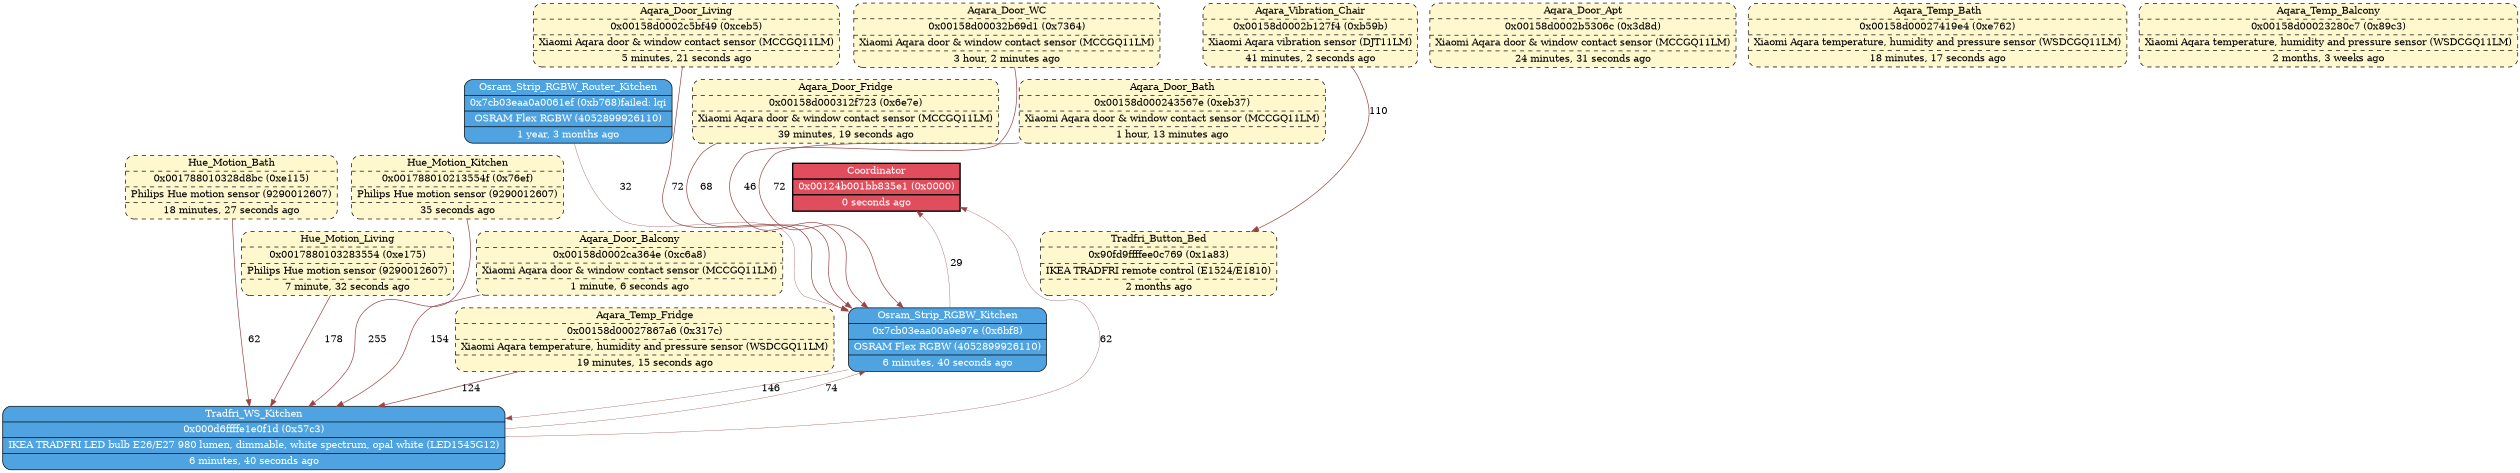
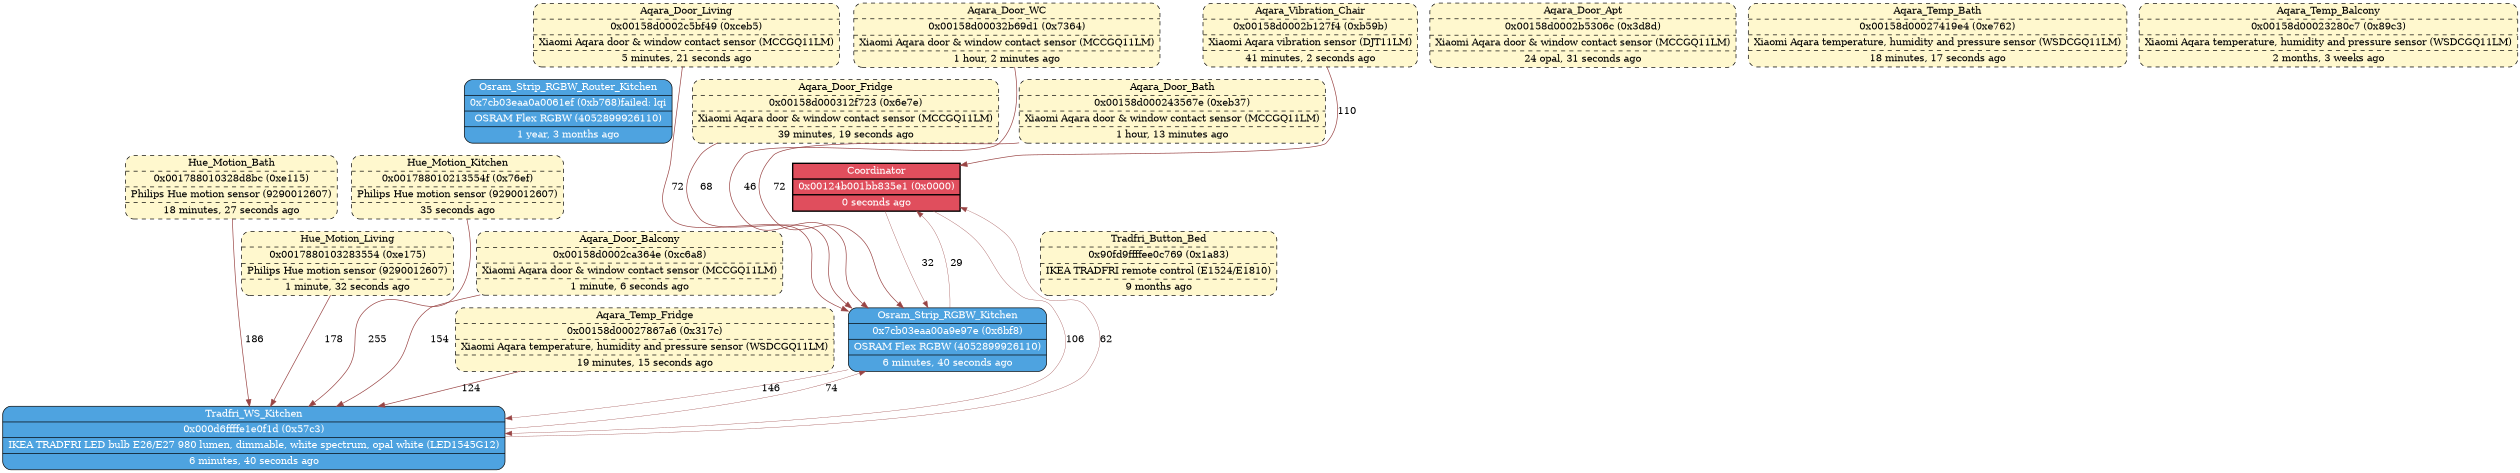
node "Aqara_Door_WC": text "3 hour, 2 minutes ago" -> "1 hour, 2 minutes ago"
node "Aqara_Door_Apt": text "24 minutes, 31 seconds ago" -> "24 opal, 31 seconds ago"
edge "Aqara_Vibration_Chair" -> "Tradfri_Button_Bed": now "Aqara_Vibration_Chair" -> "Coordinator"
edge "Osram_Strip_RGBW_Router_Kitchen" -> "Osram_Strip_RGBW_Kitchen": now "Coordinator" -> "Osram_Strip_RGBW_Kitchen"
node "Hue_Motion_Living": text "7 minute, 32 seconds ago" -> "1 minute, 32 seconds ago"
node "Tradfri_Button_Bed": text "2 months ago" -> "9 months ago"
edge "Hue_Motion_Bath" -> "Tradfri_WS_Kitchen": label "62" -> "186"
edge "Coordinator" -> "Tradfri_WS_Kitchen": added, label "106"
